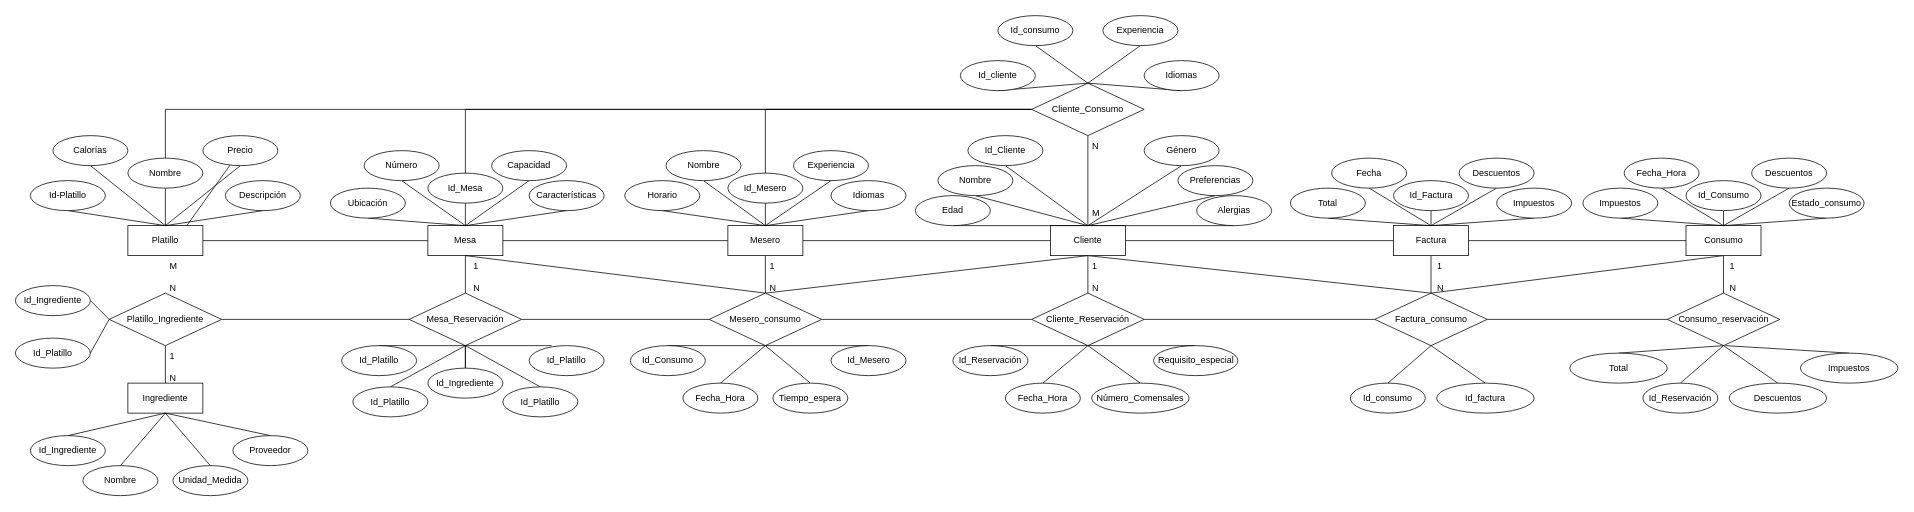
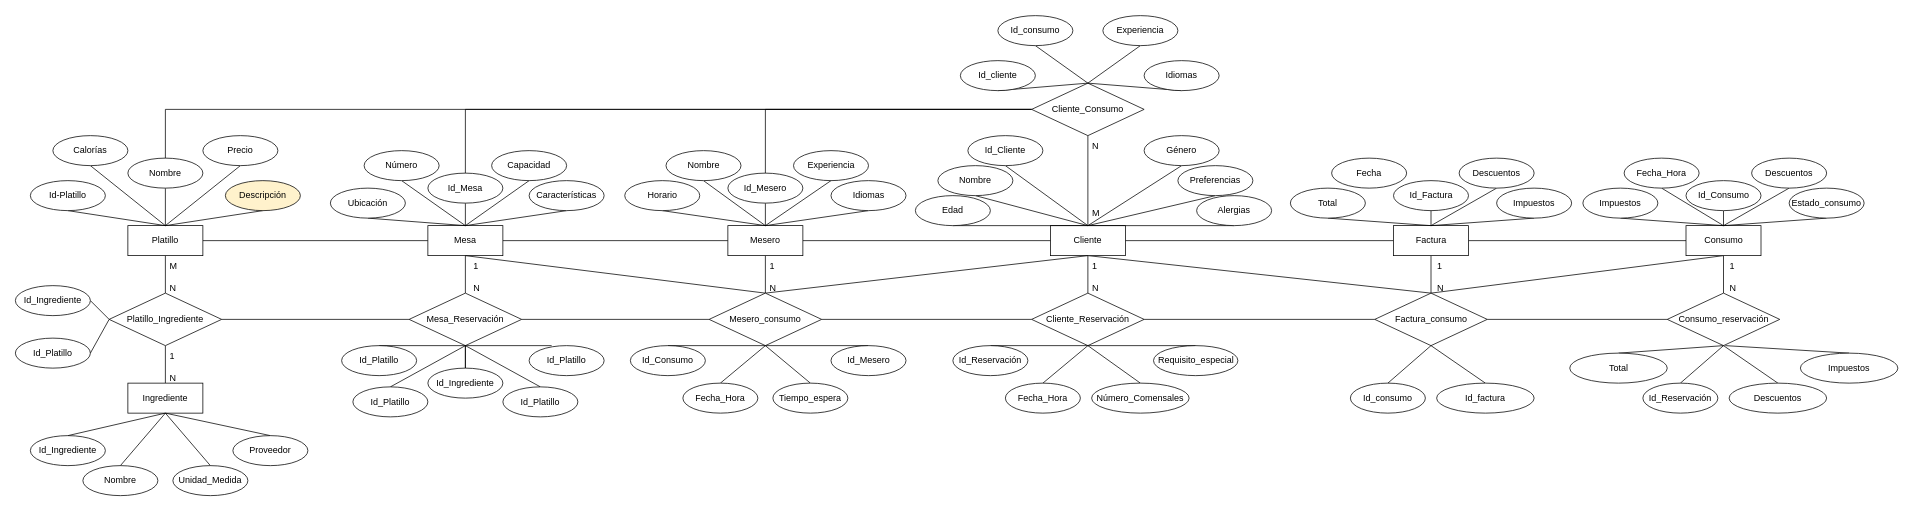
node "Descripción": fillcolor #ffffff -> #fff2cc
edge "Fecha" -- "Factura": removed
edge "Precio" -- "Platillo": now "Platillo_Ingrediente" -- "Platillo"
